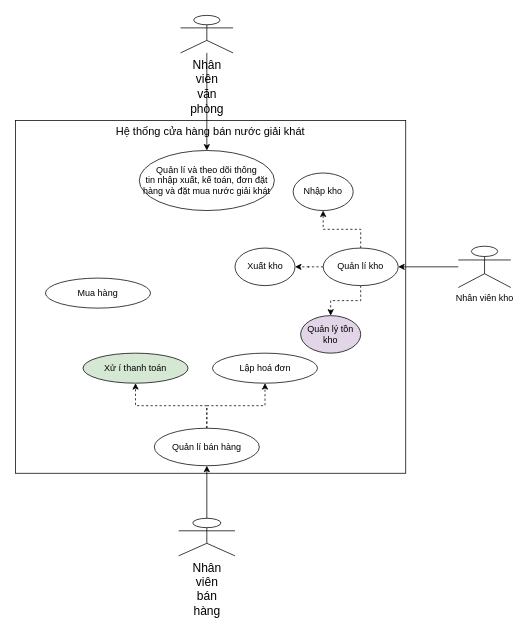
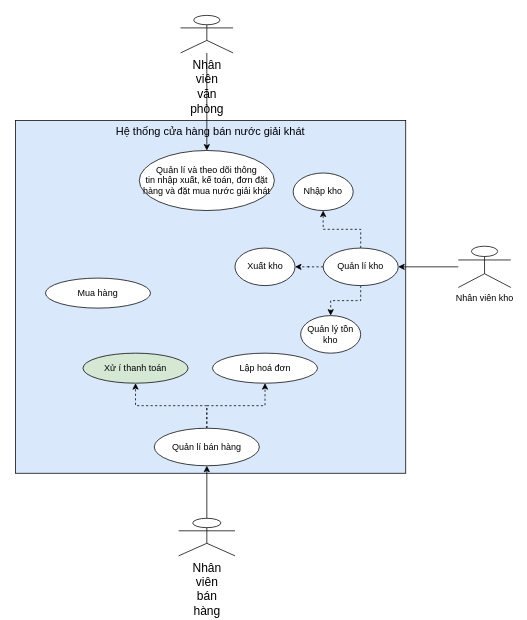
node "Hệ thống cửa hàng bán nước giải khát": fillcolor #ffffff -> #dae8fc
node "Quản lý tồn kho": fillcolor #e1d5e7 -> #ffffff
